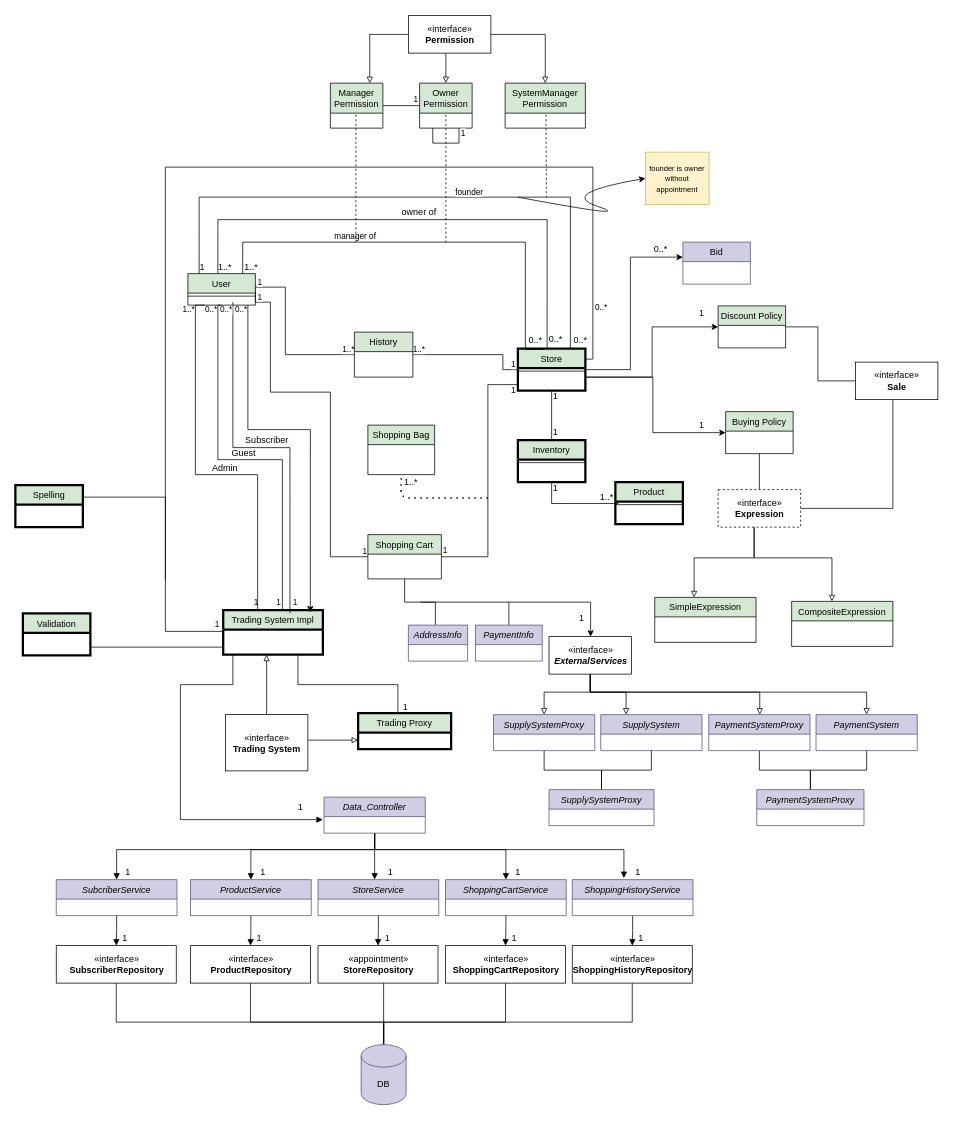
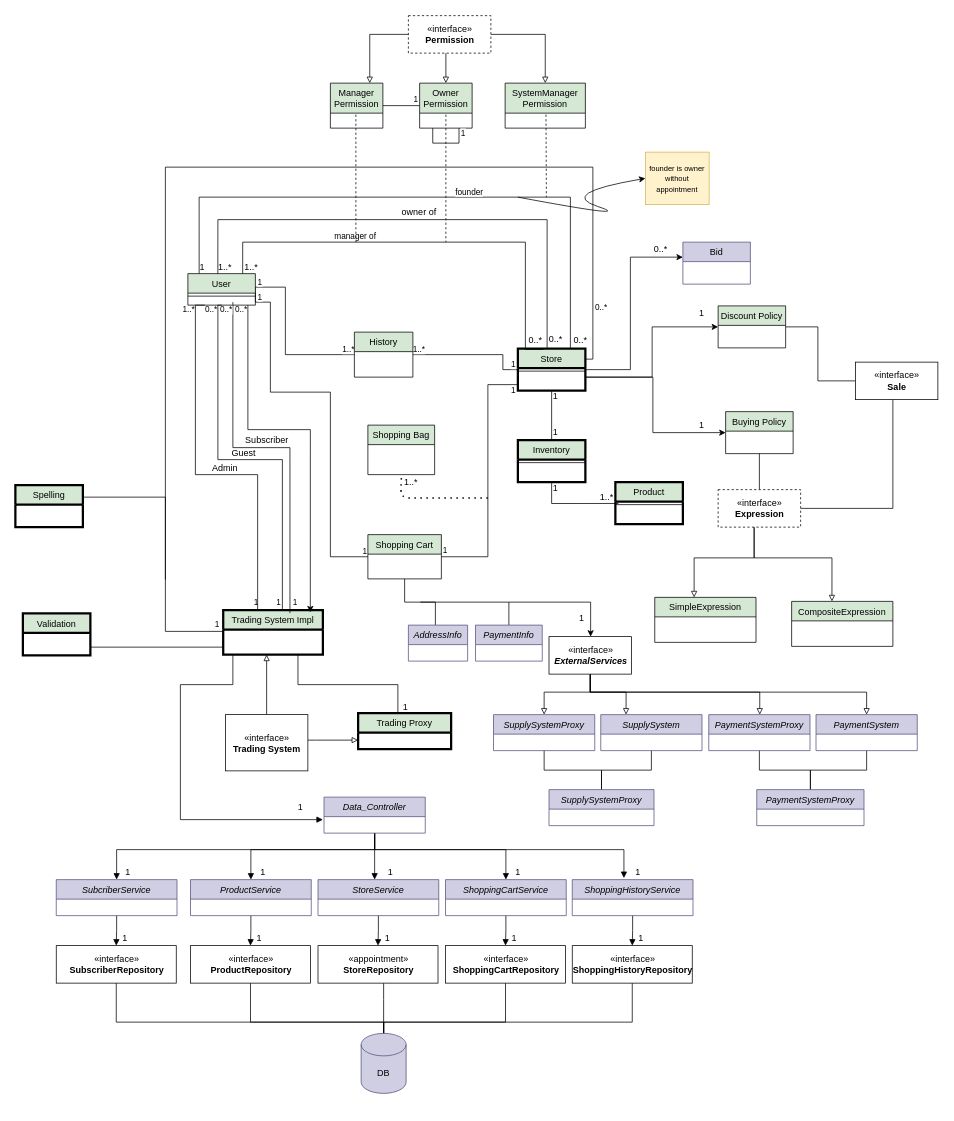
node "«interface» Permission": style solid -> dashed
node "DB": moved (384, 1074) -> (384, 1063)
